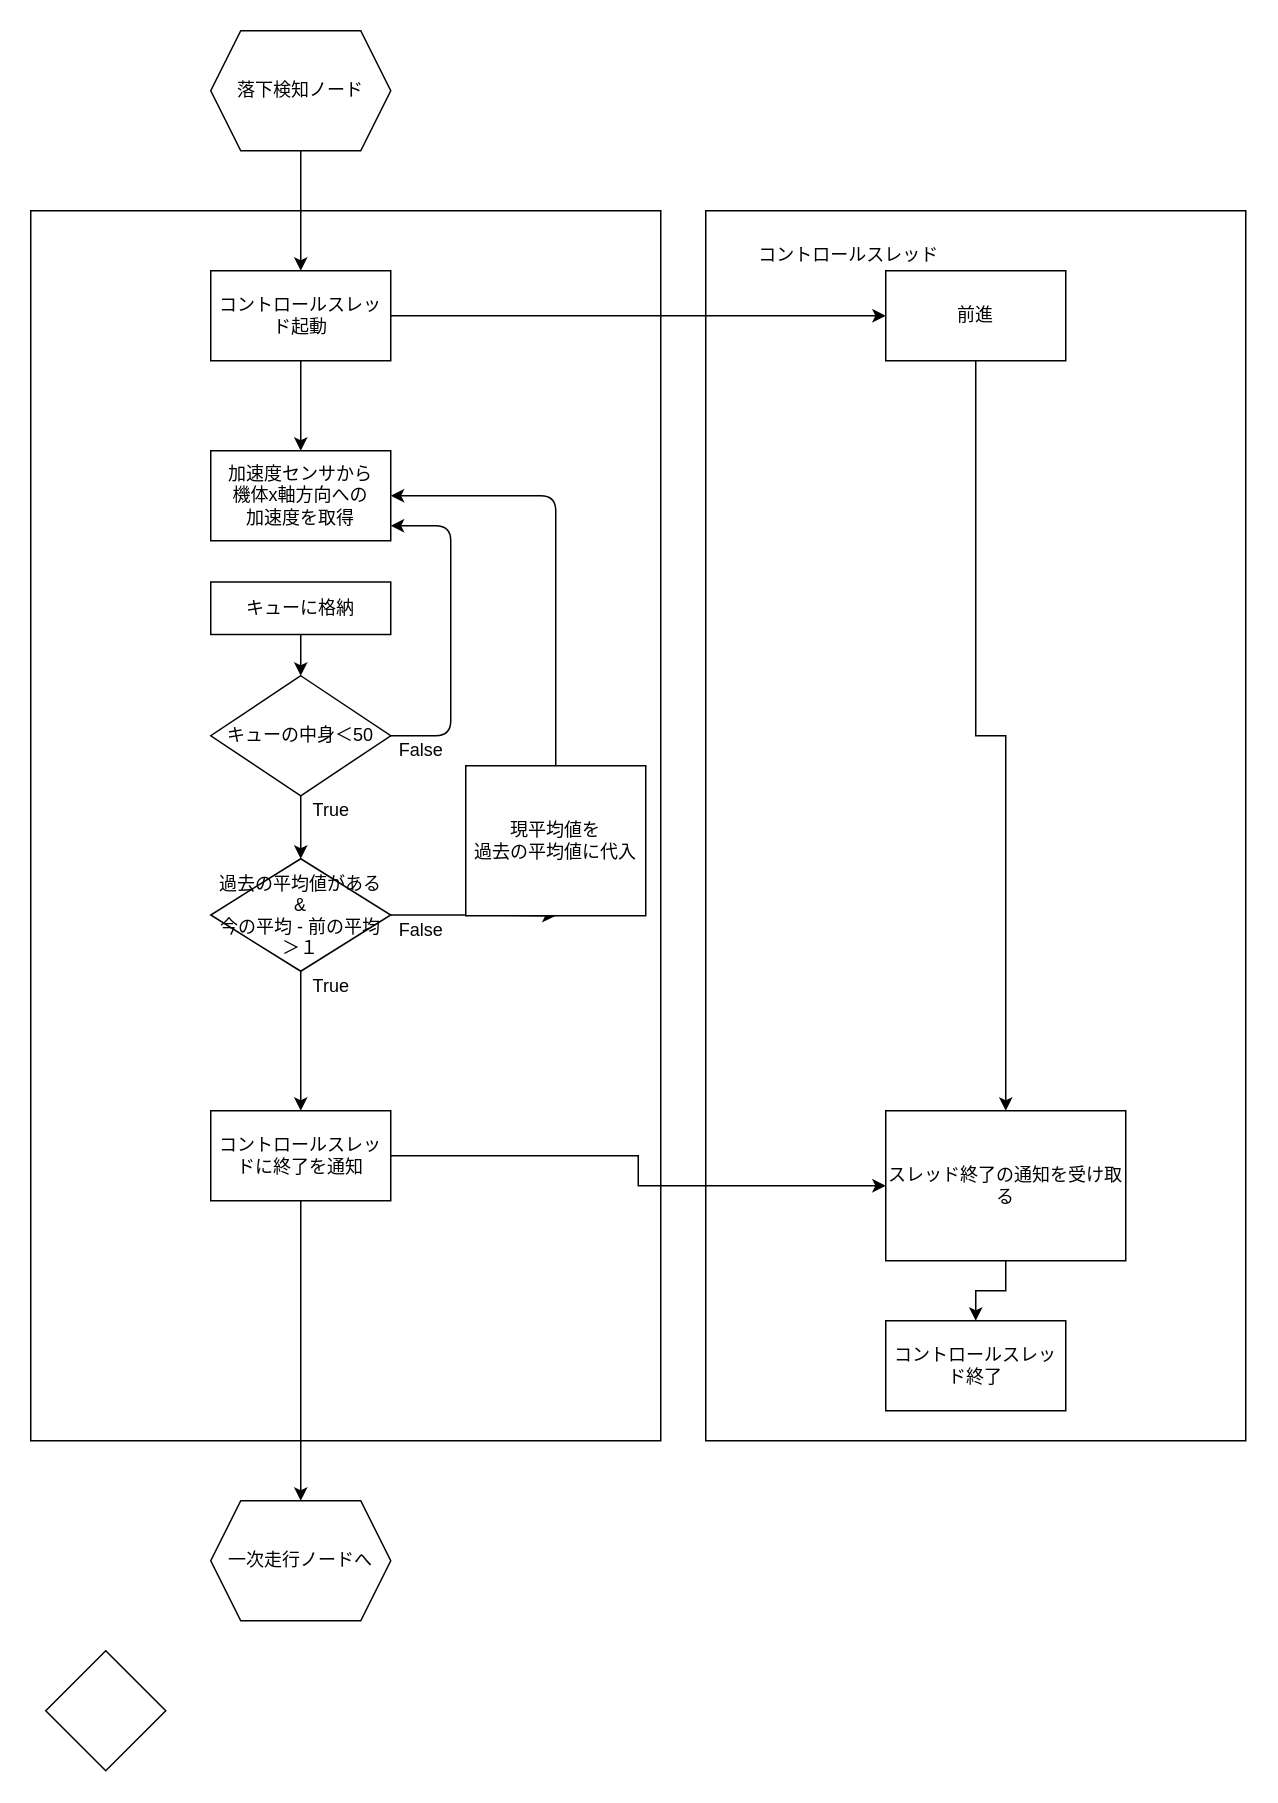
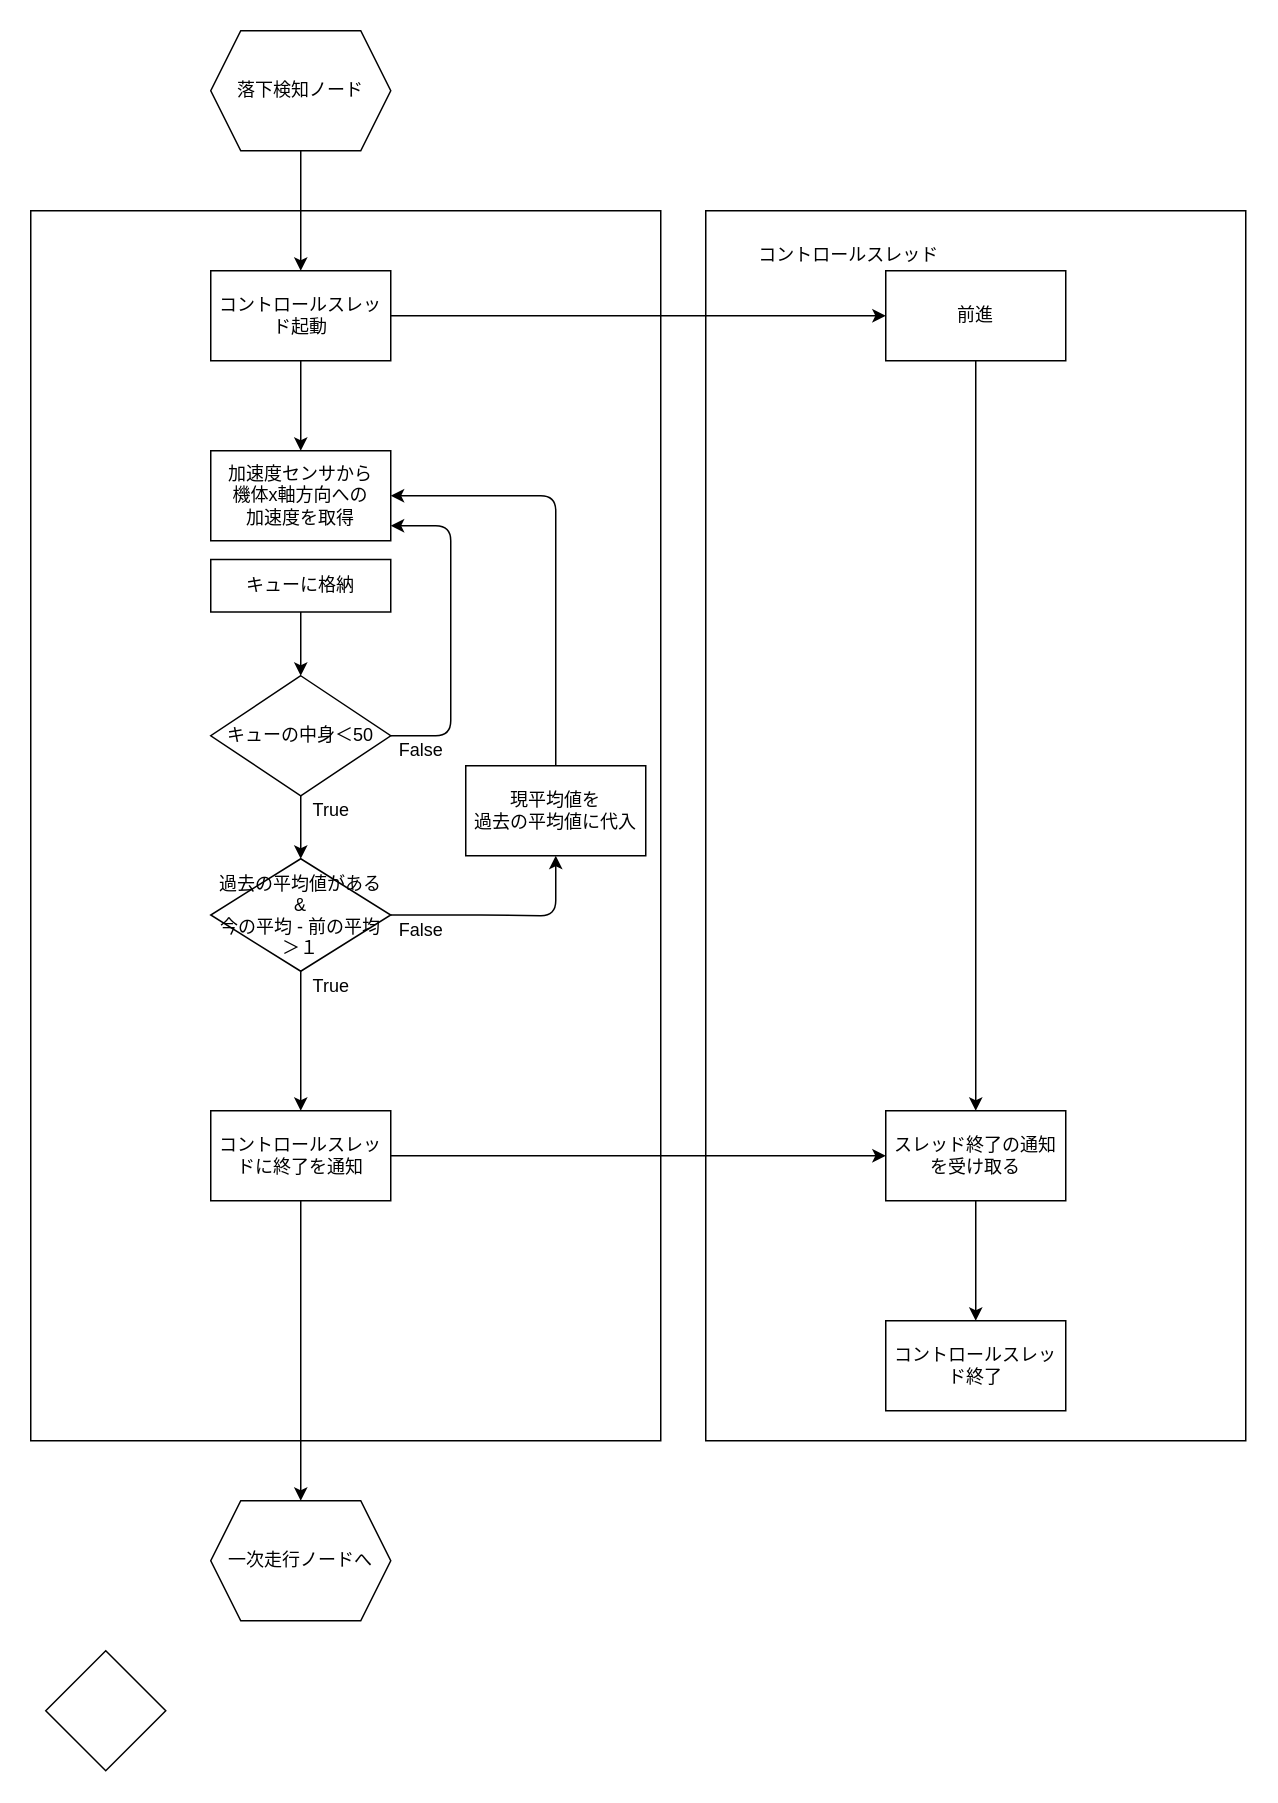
node "キューに格納": moved (301, 608) -> (301, 586)
node "現平均値を 過去の平均値に代入": size 180x150 -> 180x90
node "スレッド終了の通知を受け取る": size 240x150 -> 180x90
